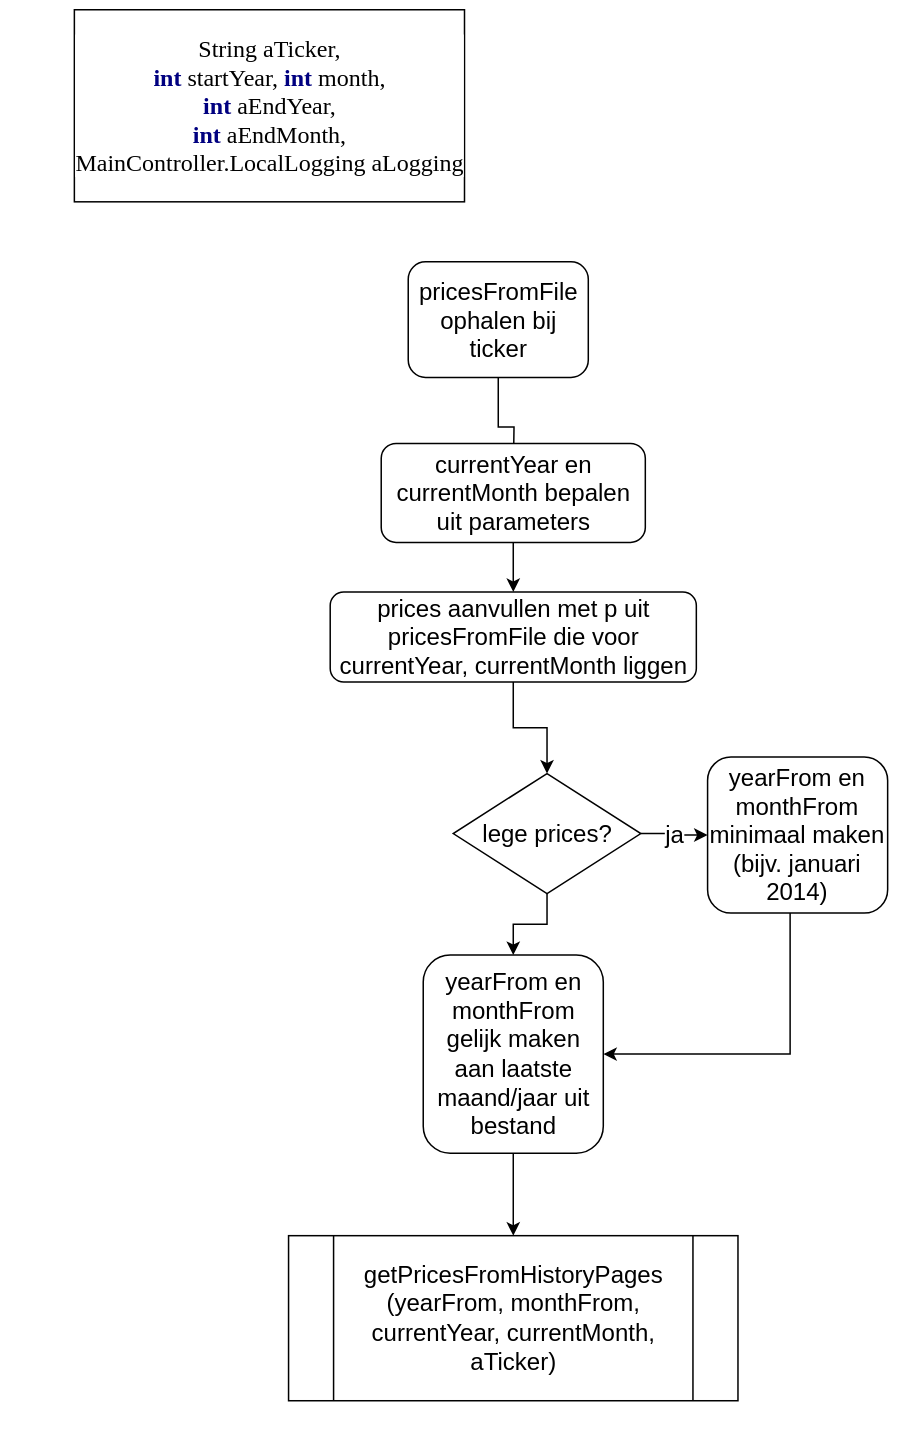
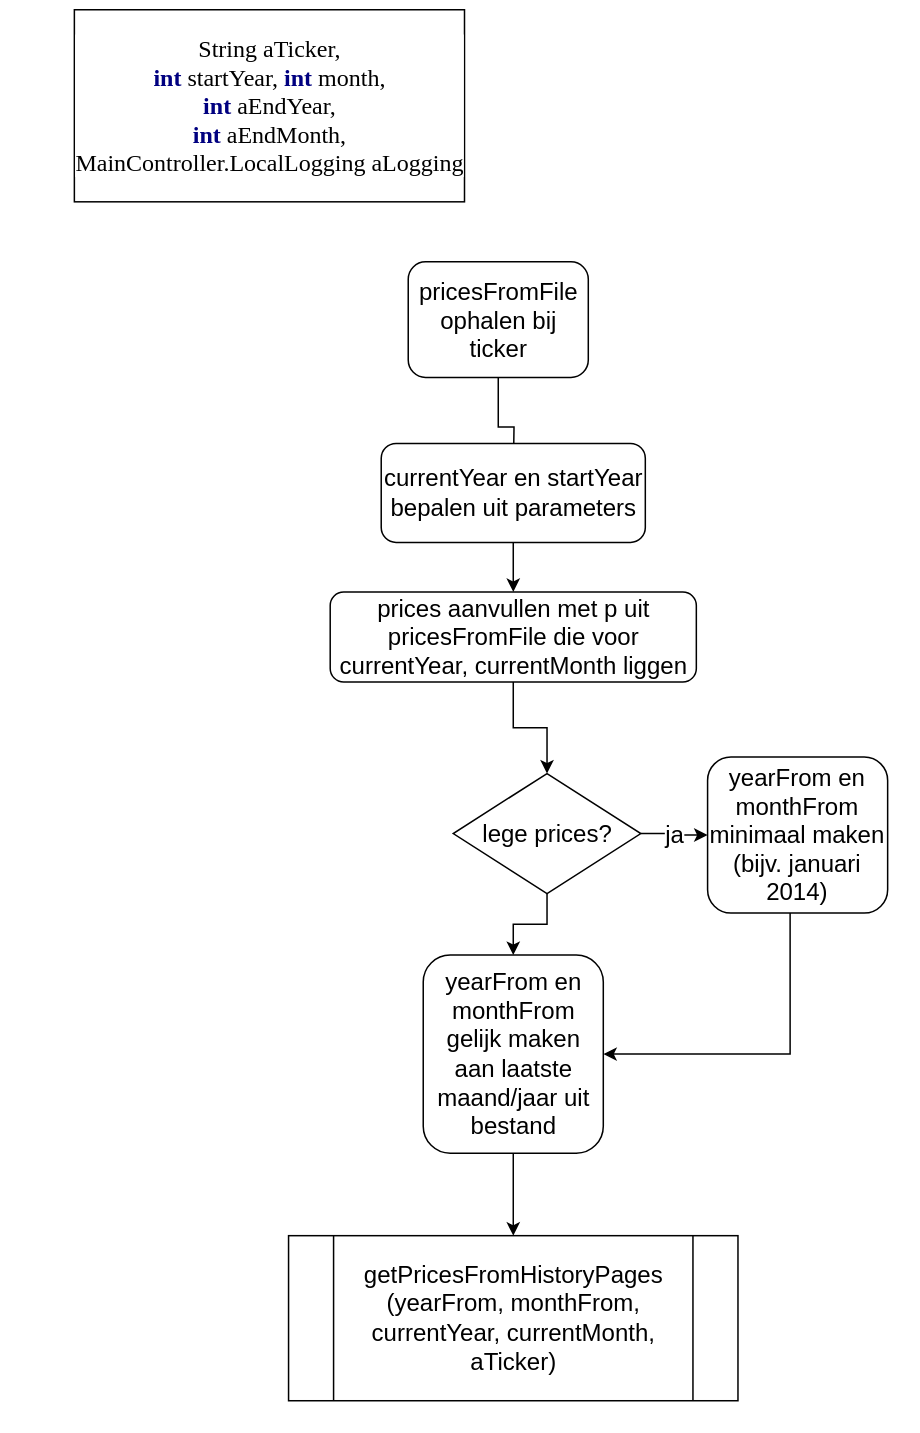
node "currentYear en currentMonth bepalen uit parameters": label "currentYear en currentMonth bepalen uit parameters" -> "currentYear en startYear bepalen uit parameters"
